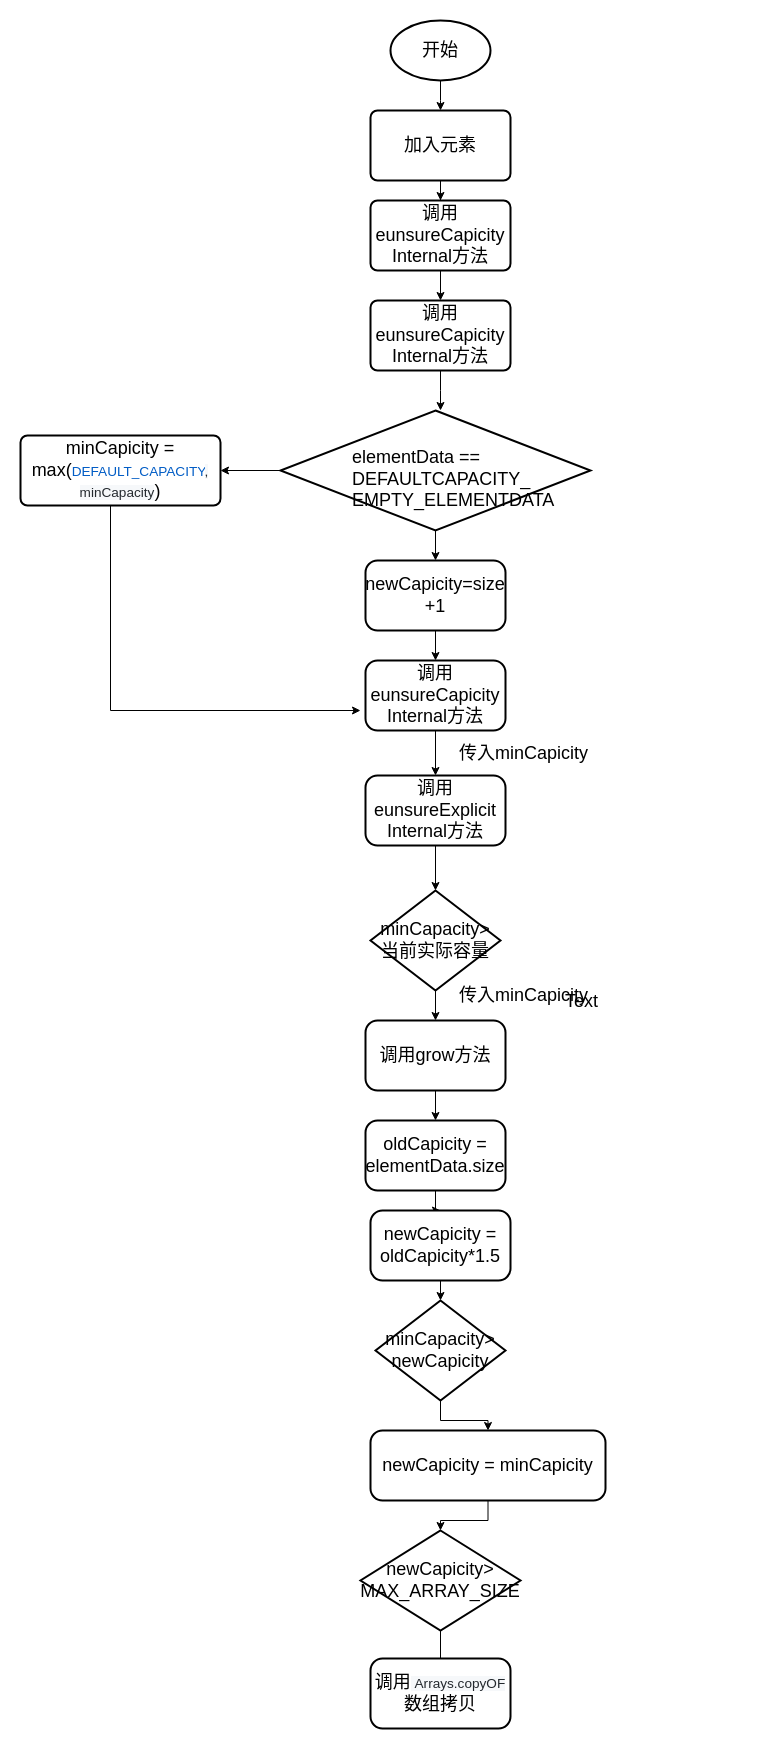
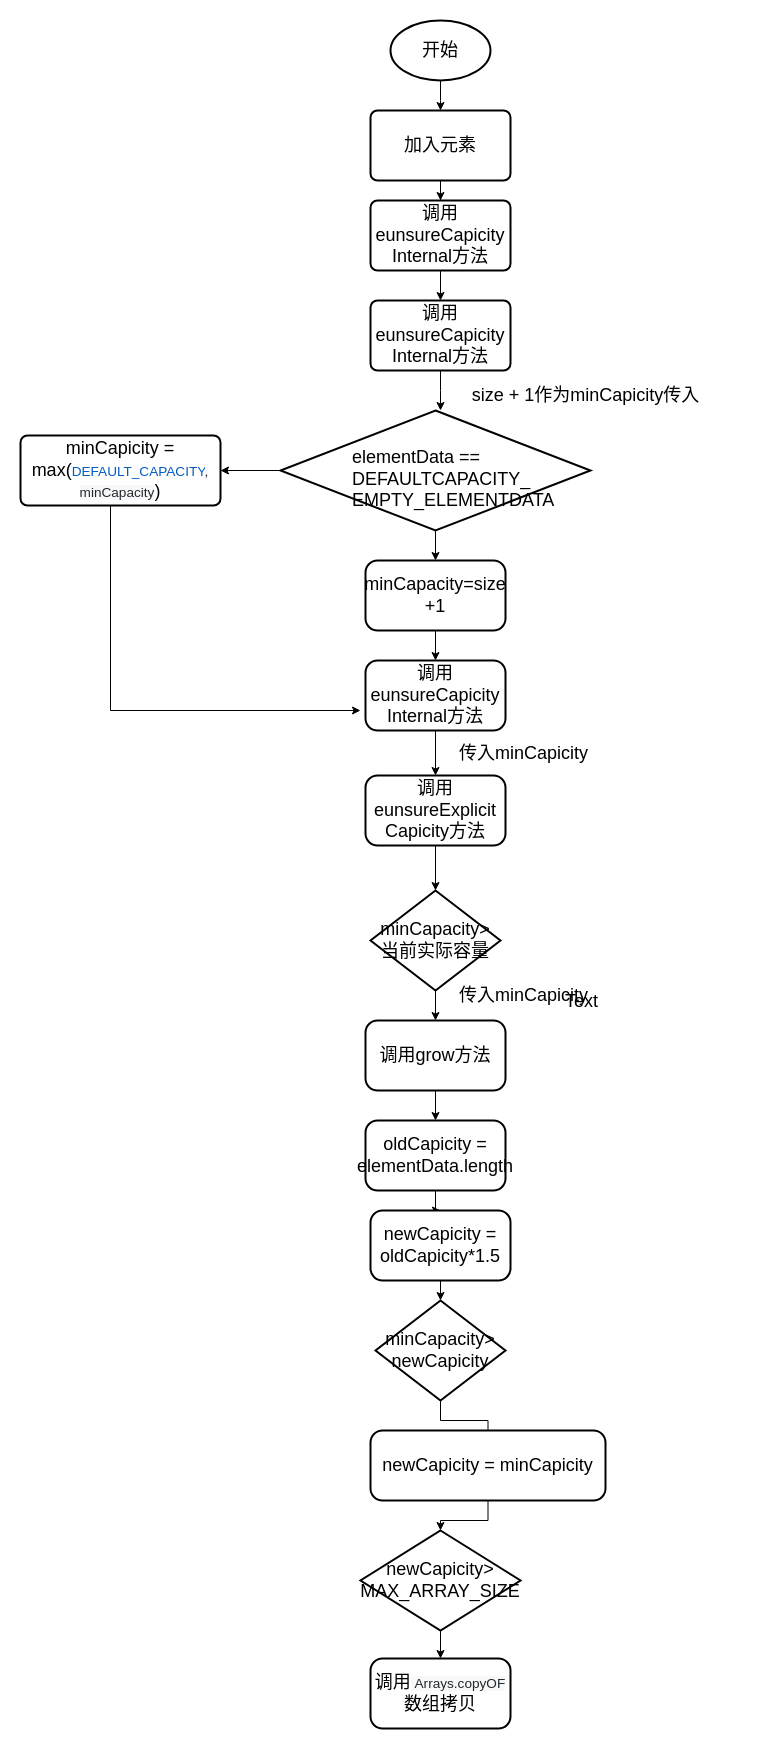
node "size + 1作为minCapicity传入": added
node "newCapicity=size +1": label "newCapicity=size +1" -> "minCapacity=size +1"
node "调用eunsureExplicit Internal方法": label "调用eunsureExplicit Internal方法" -> "调用eunsureExplicit Capicity方法"
node "oldCapicity = elementData.size": label "oldCapicity = elementData.size" -> "oldCapicity = elementData.length"
edge "minCapacity> newCapicity" -> "newCapicity = minCapicity": arrowhead classic -> none
edge "newCapicity> MAX_ARRAY_SIZE" -- "调用 Arrays.copyOF数组拷贝": arrowhead none -> classic
